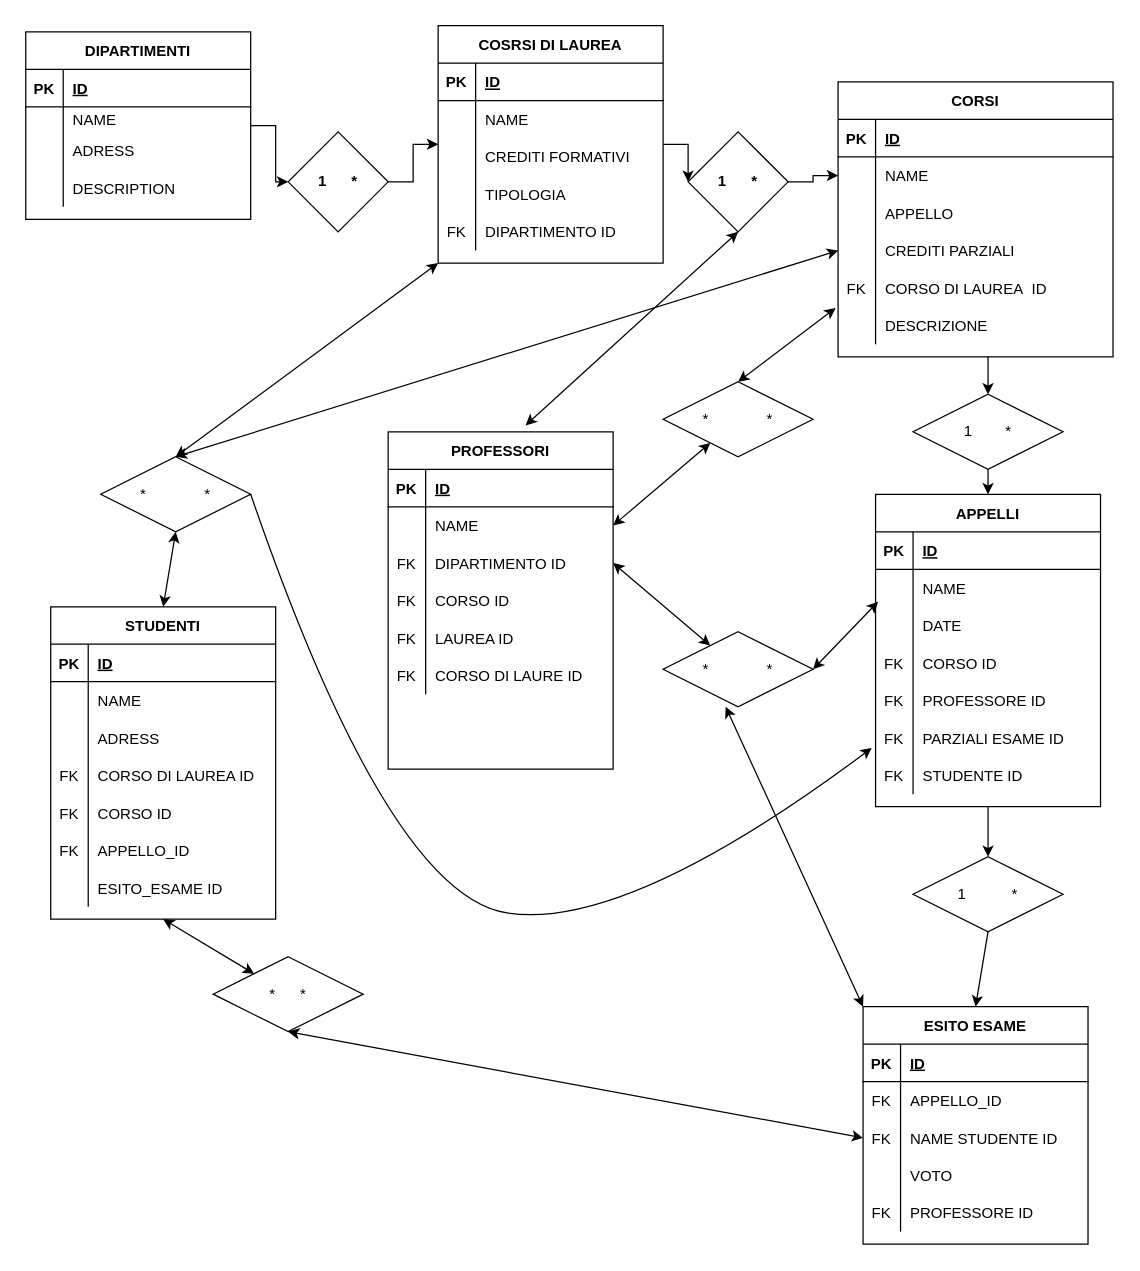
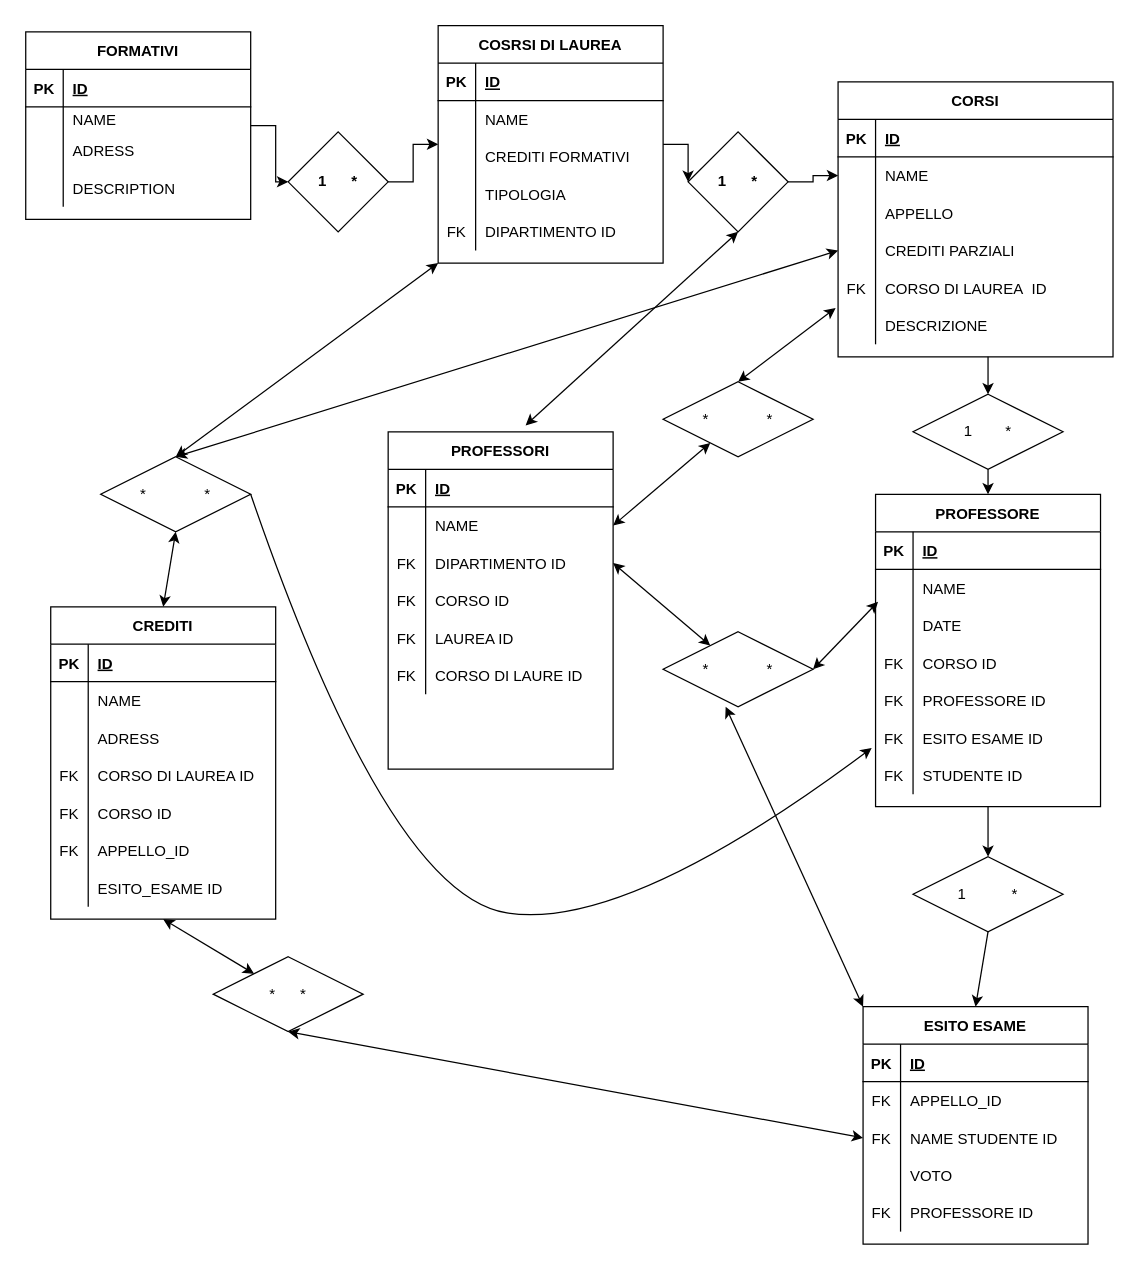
node "DIPARTIMENTI": label "DIPARTIMENTI" -> "FORMATIVI"
node "APPELLI": label "APPELLI" -> "PROFESSORE"
node "STUDENTI": label "STUDENTI" -> "CREDITI"
node "PARZIALI ESAME ID": label "PARZIALI ESAME ID" -> "ESITO ESAME ID"
